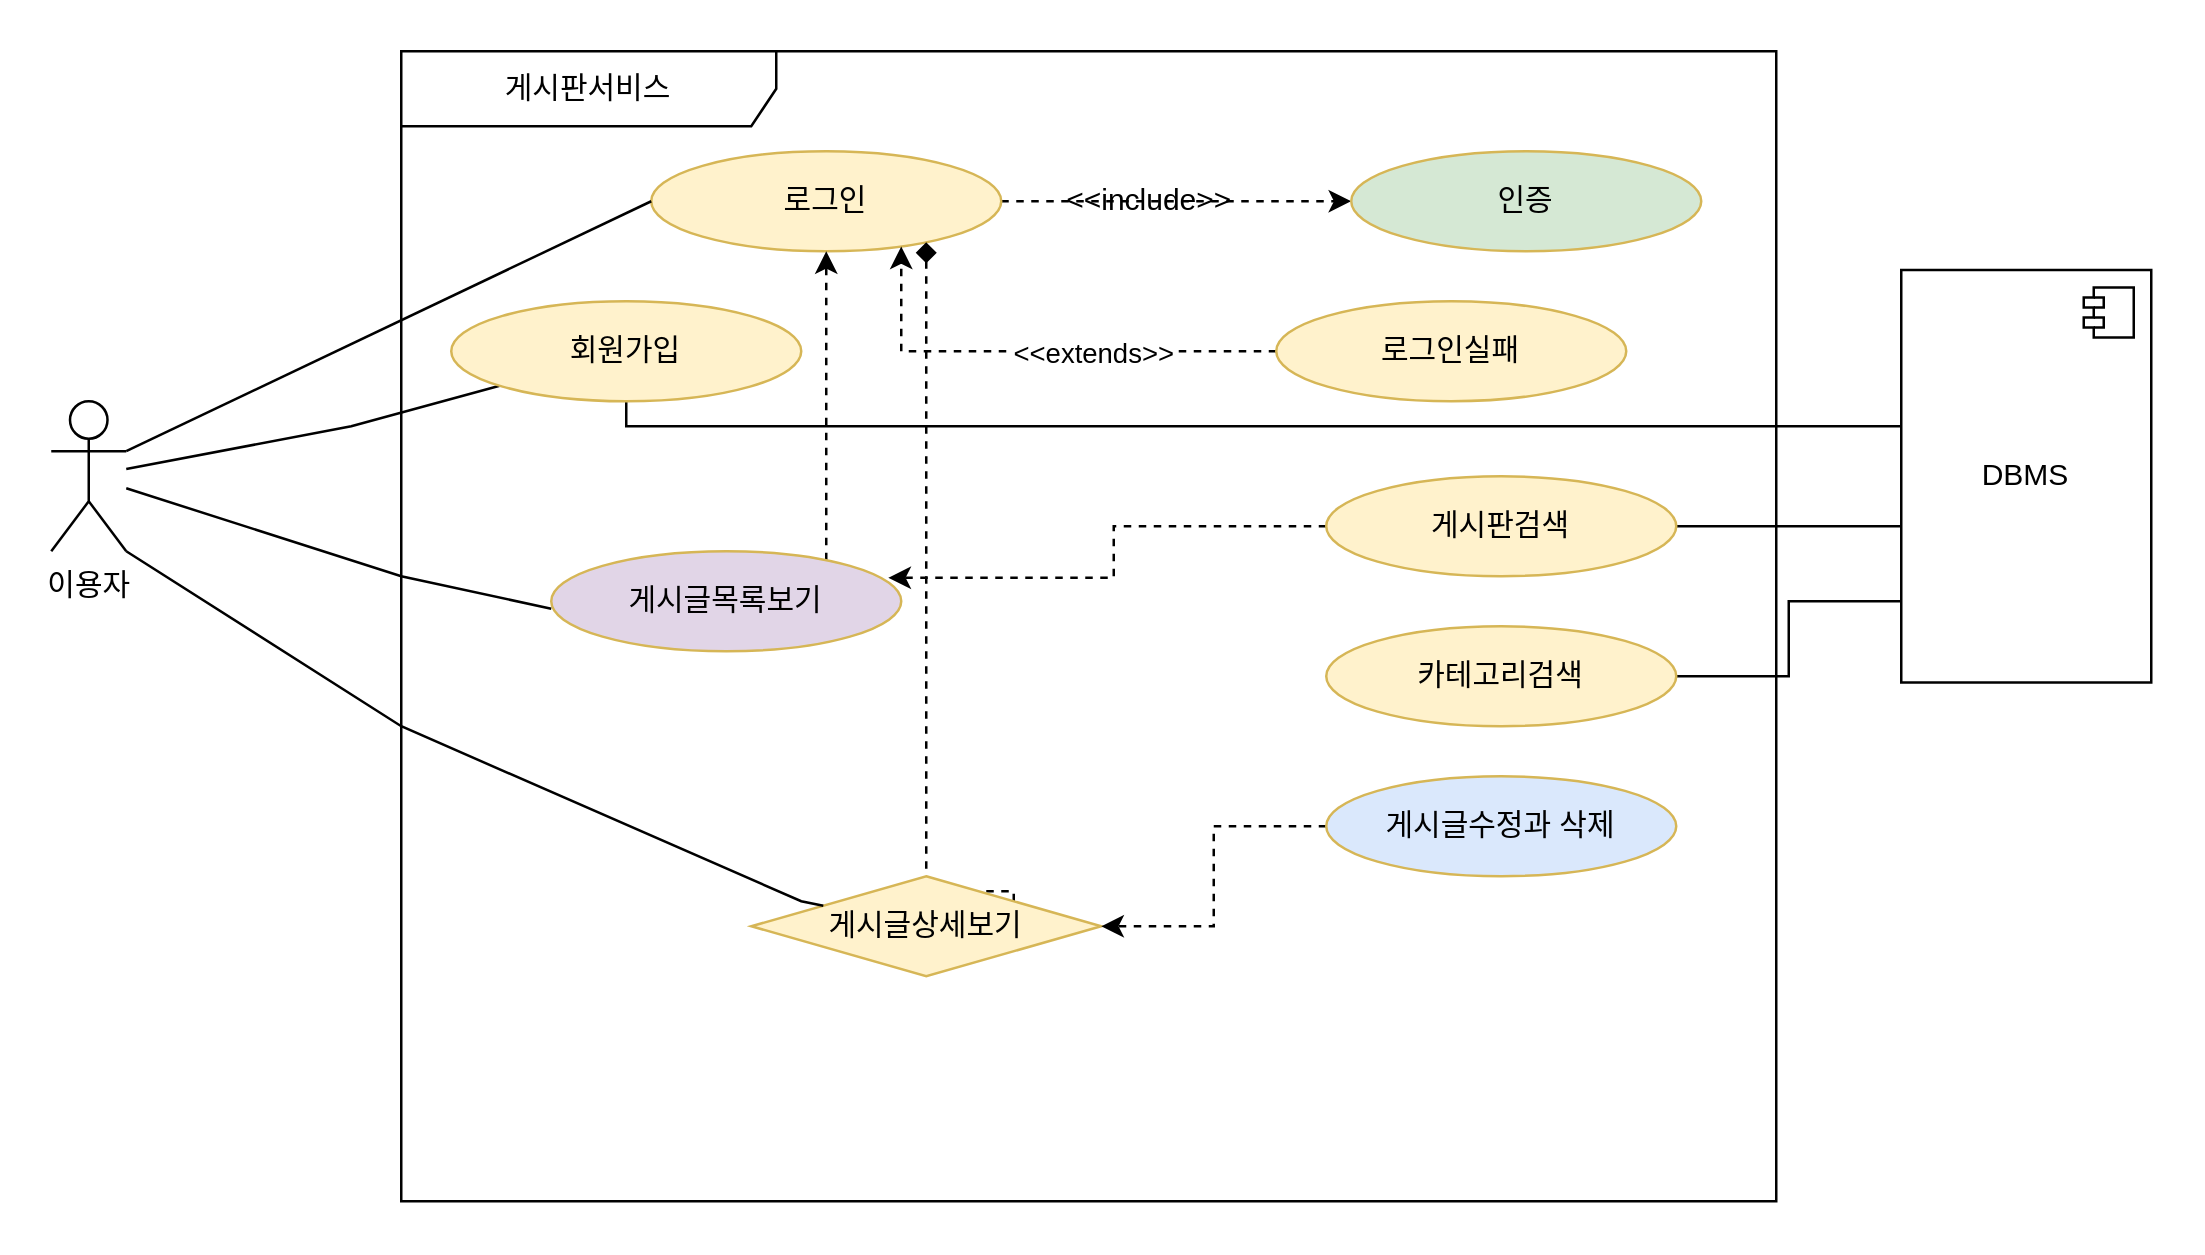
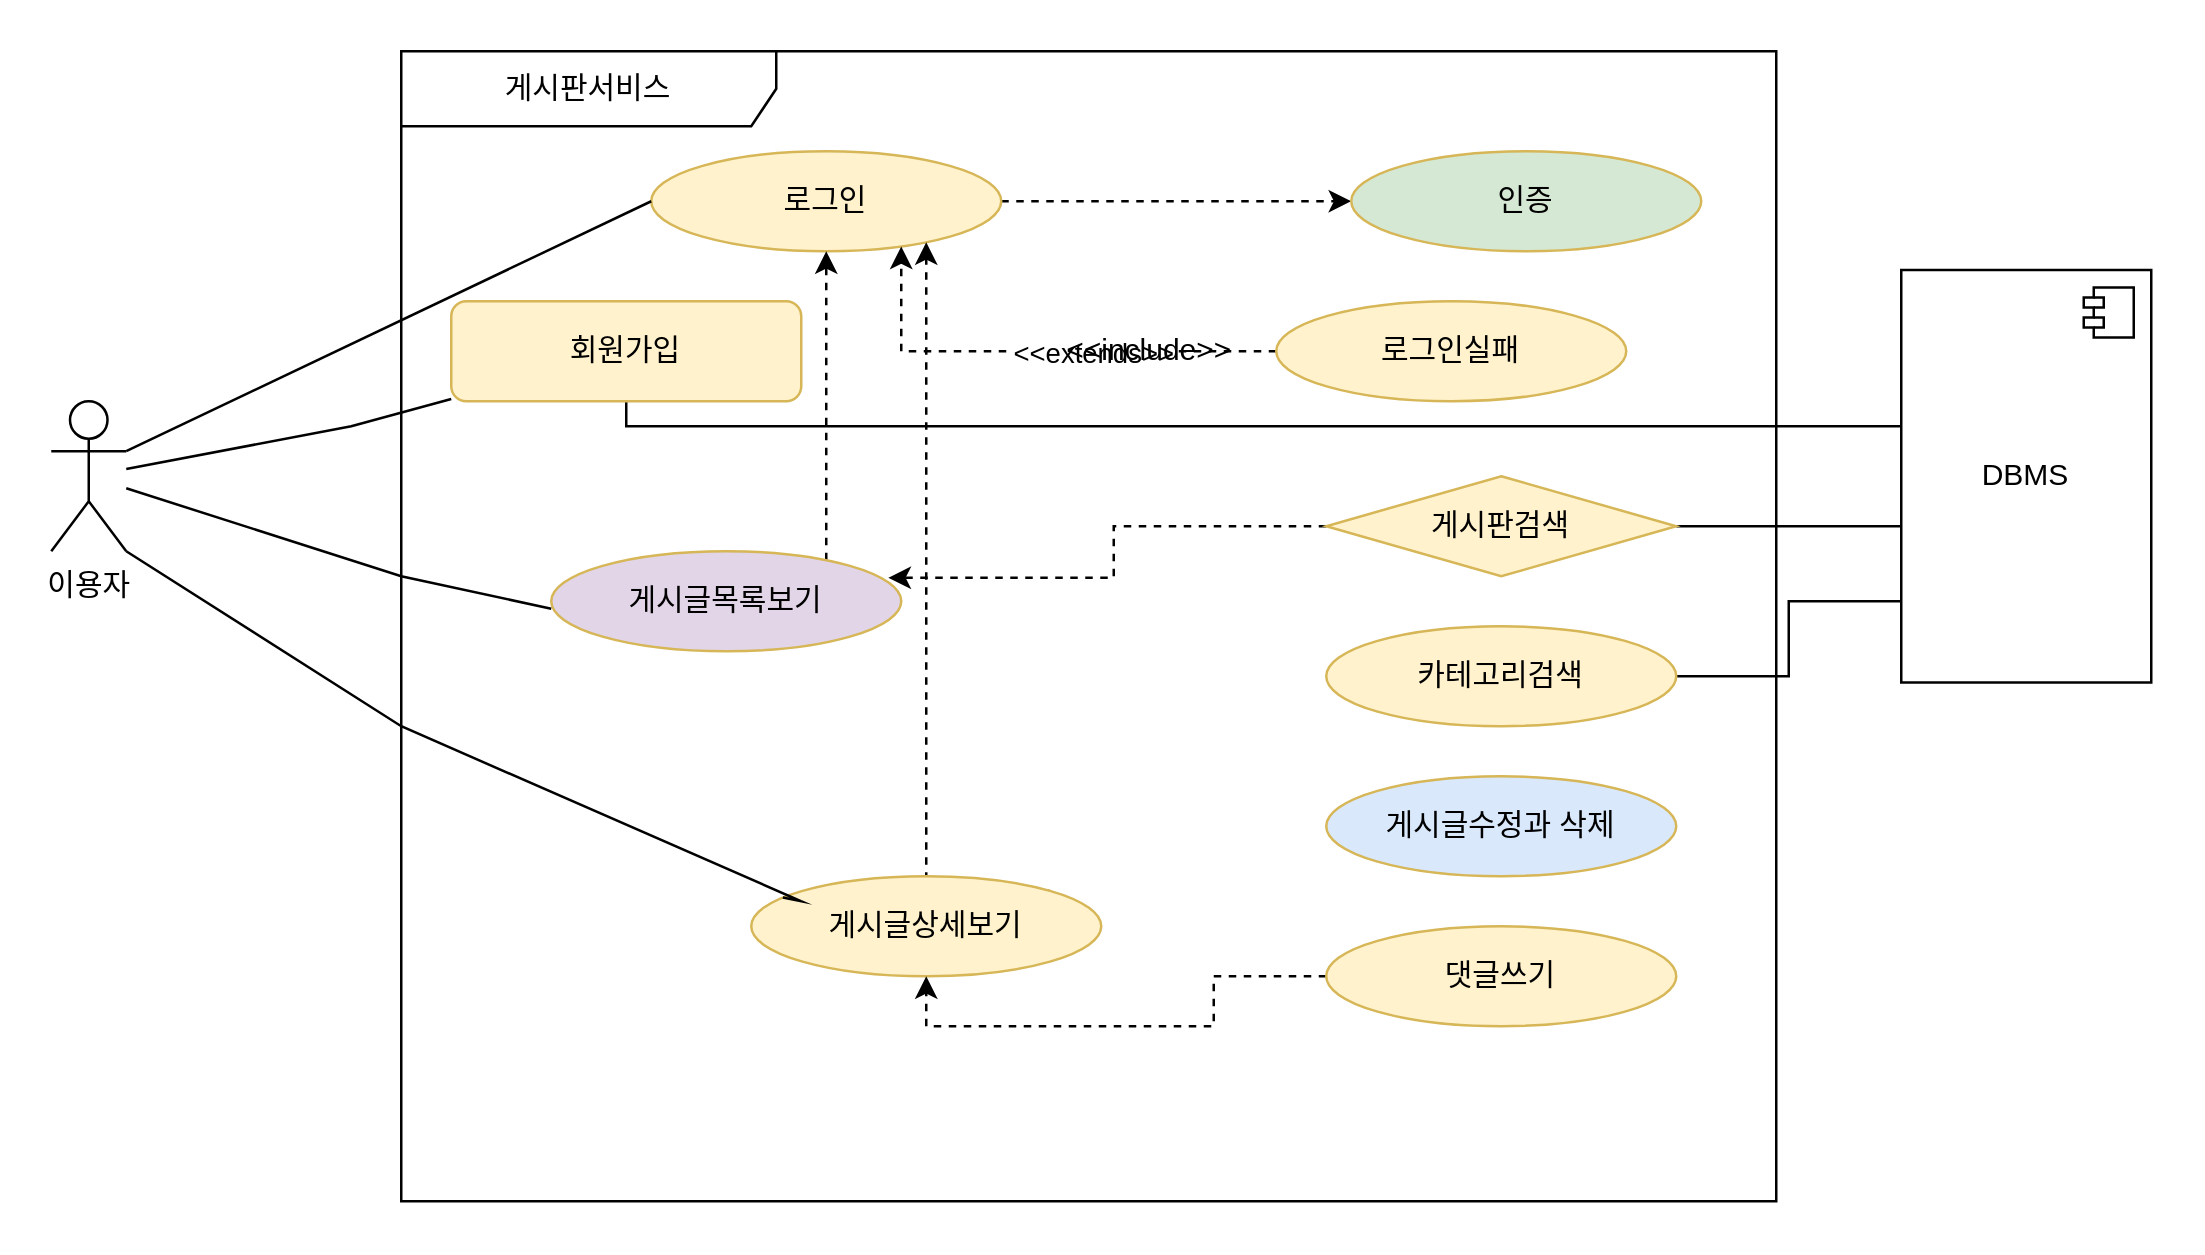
node "<<include>>": moved (1149, 201) -> (1149, 351)
edge "게시글상세보기" -> "로그인": arrowhead diamond -> classic
node "회원가입": shape ellipse -> rounded rectangle
node "게시판검색": shape ellipse -> diamond
edge "게시글수정과 삭제" -> "게시글상세보기": removed
node "게시글상세보기": shape diamond -> ellipse
node "댓글쓰기": added
edge "댓글쓰기" -> "게시글상세보기": added
